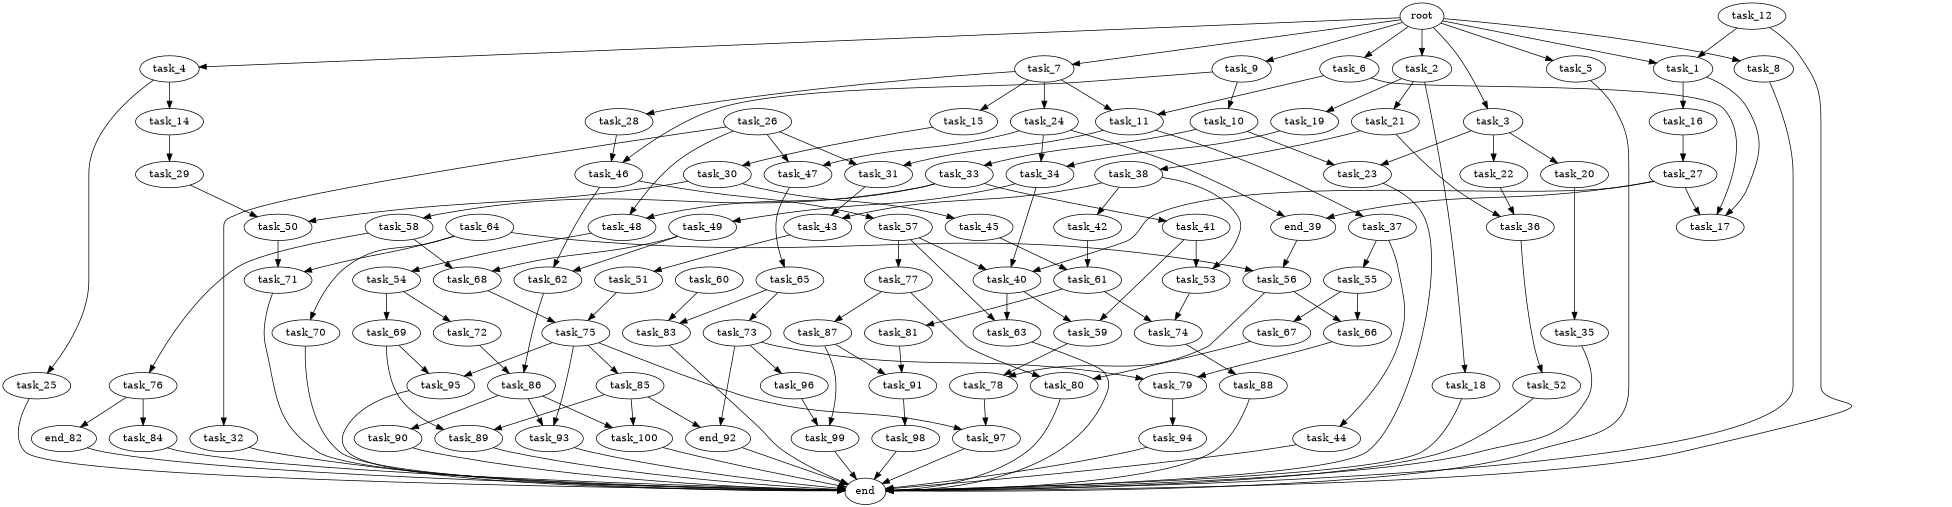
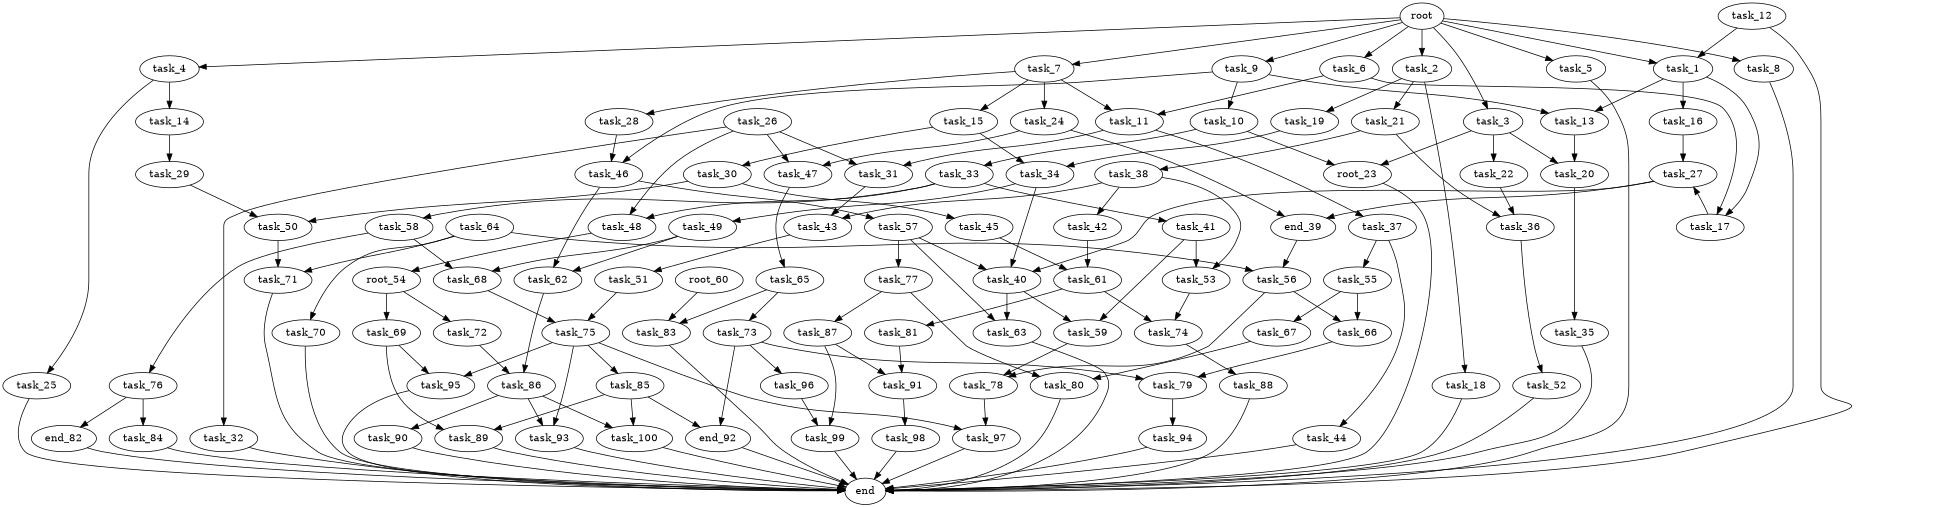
node "task_13": added
edge "task_24" -> "task_34": now "task_15" -> "task_34"
node "task_23": label "task_23" -> "root_23"
edge "task_27" -> "task_17": reversed
node "task_54": label "task_54" -> "root_54"
node "task_60": label "task_60" -> "root_60"
